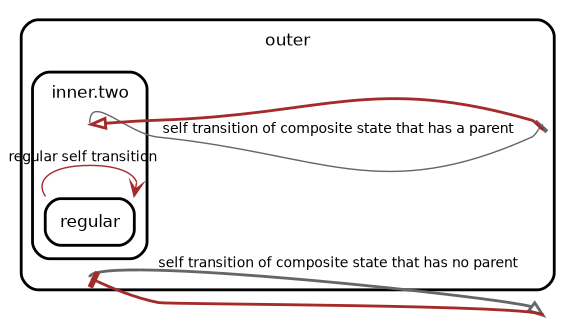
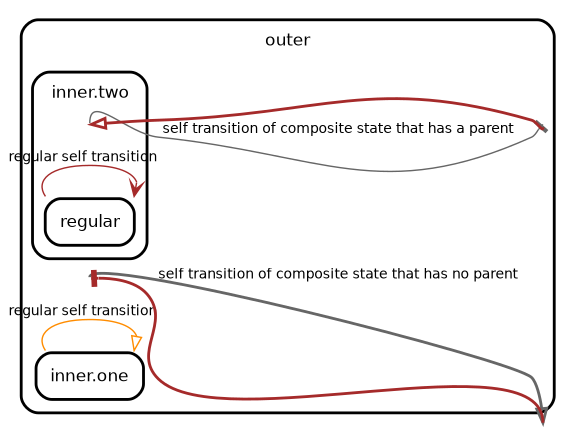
node "inner.one": added
